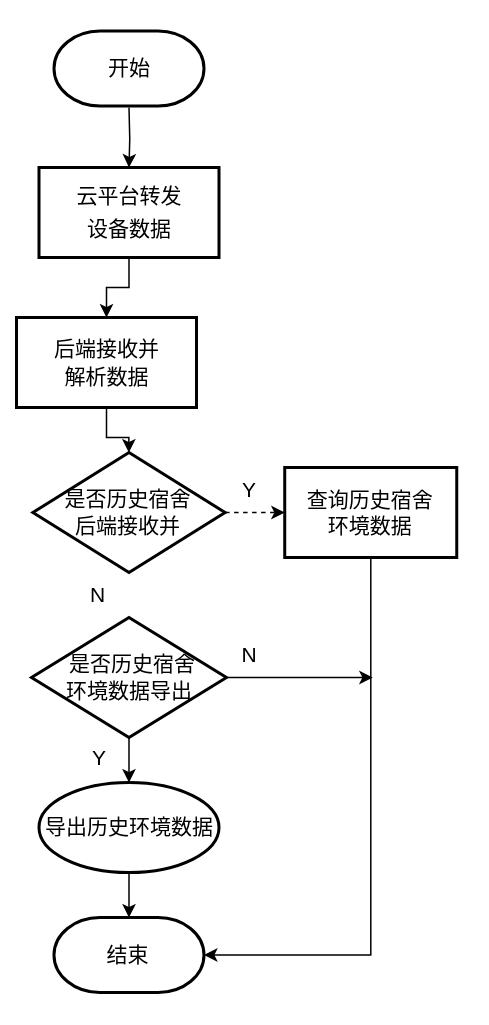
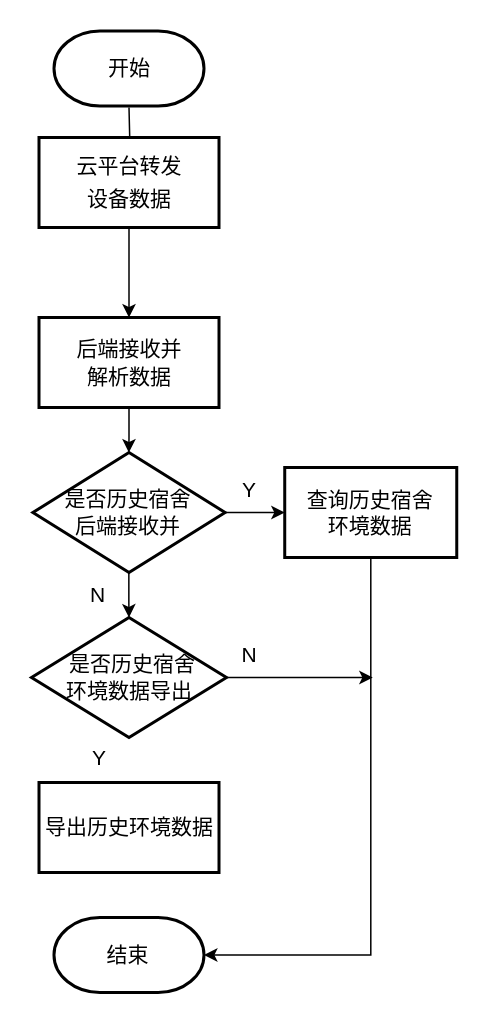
node "云平台转发 设备数据": moved (129, 212) -> (129, 182)
node "后端接收并 解析数据": moved (107, 362) -> (129, 362)
edge "是否历史宿舍 后端接收并" -> "查询历史宿舍 环境数据": style dashed -> solid
edge "是否历史宿舍 后端接收并" -> "是否历史宿舍 环境数据导出": added
edge "是否历史宿舍 环境数据导出" -> "导出历史环境数据": removed
node "导出历史环境数据": shape ellipse -> rectangle
edge "导出历史环境数据" -> "结束": removed
